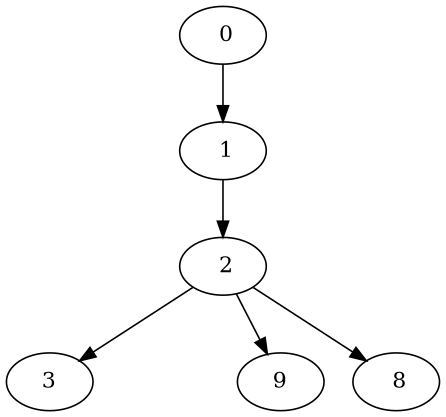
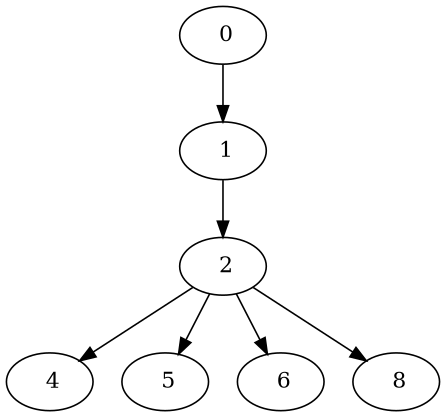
node "3": label "3" -> "4"
node "5": added
node "9": label "9" -> "6"
